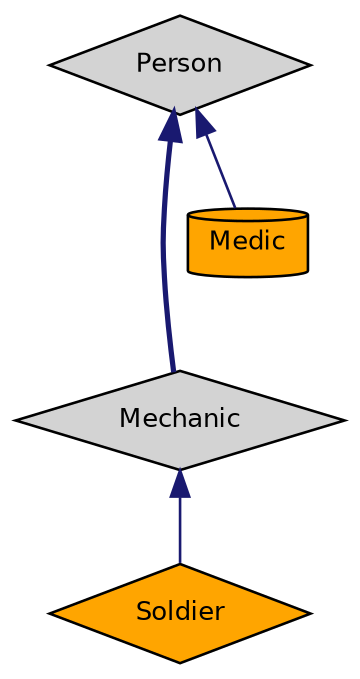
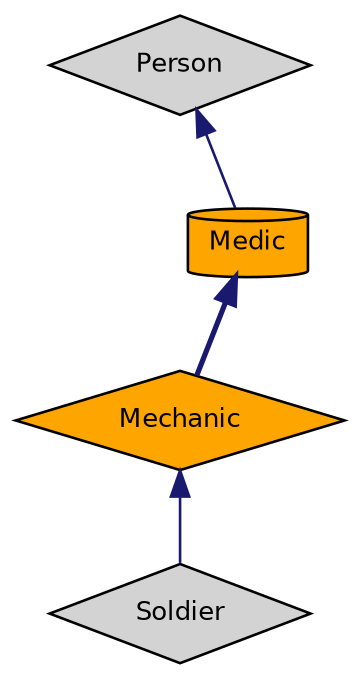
edge "Mechanic" -> "Person": now "Mechanic" -> "Medic"
node "Mechanic": fillcolor lightgrey -> orange
node "Soldier": fillcolor orange -> lightgrey
